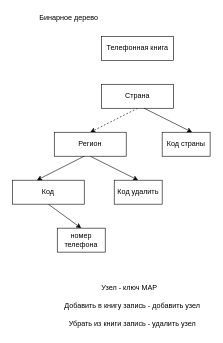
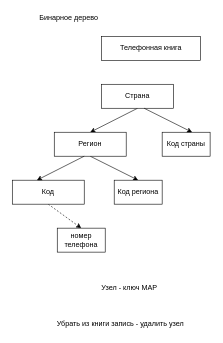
node "Телефонная книга": size 72x24 -> 99x24
edge "Страна" -> "Регион": style dashed -> solid
node "Код удалить": label "Код удалить" -> "Код региона"
edge "Код" -> "номер телефона": style solid -> dashed
node "Добавить в книгу запись - добавить узел": removed
node "Убрать из книги запись - удалить узел": moved (132, 324) -> (120, 324)
